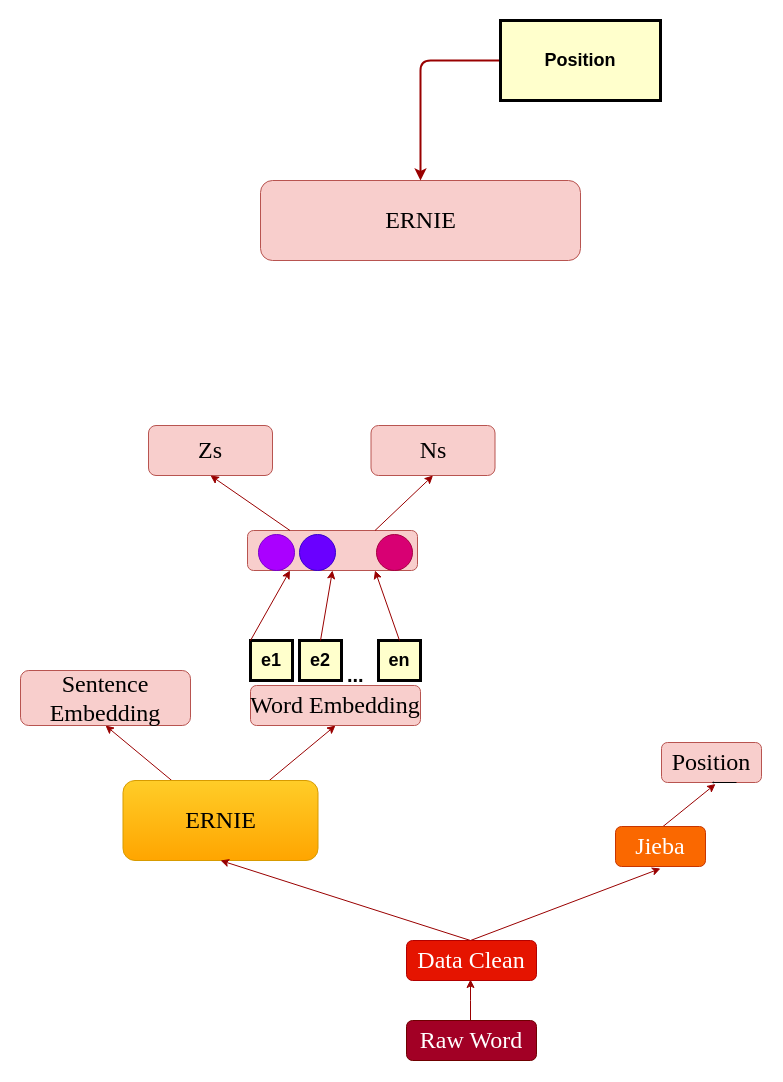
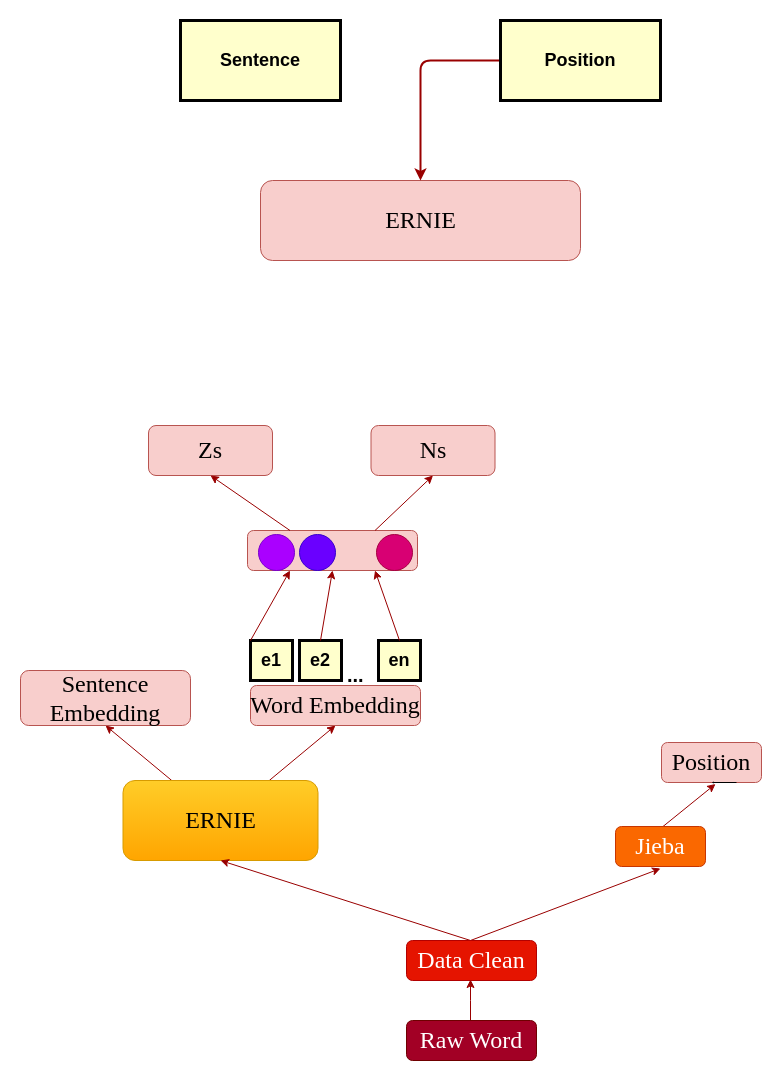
node "Sentence": added
